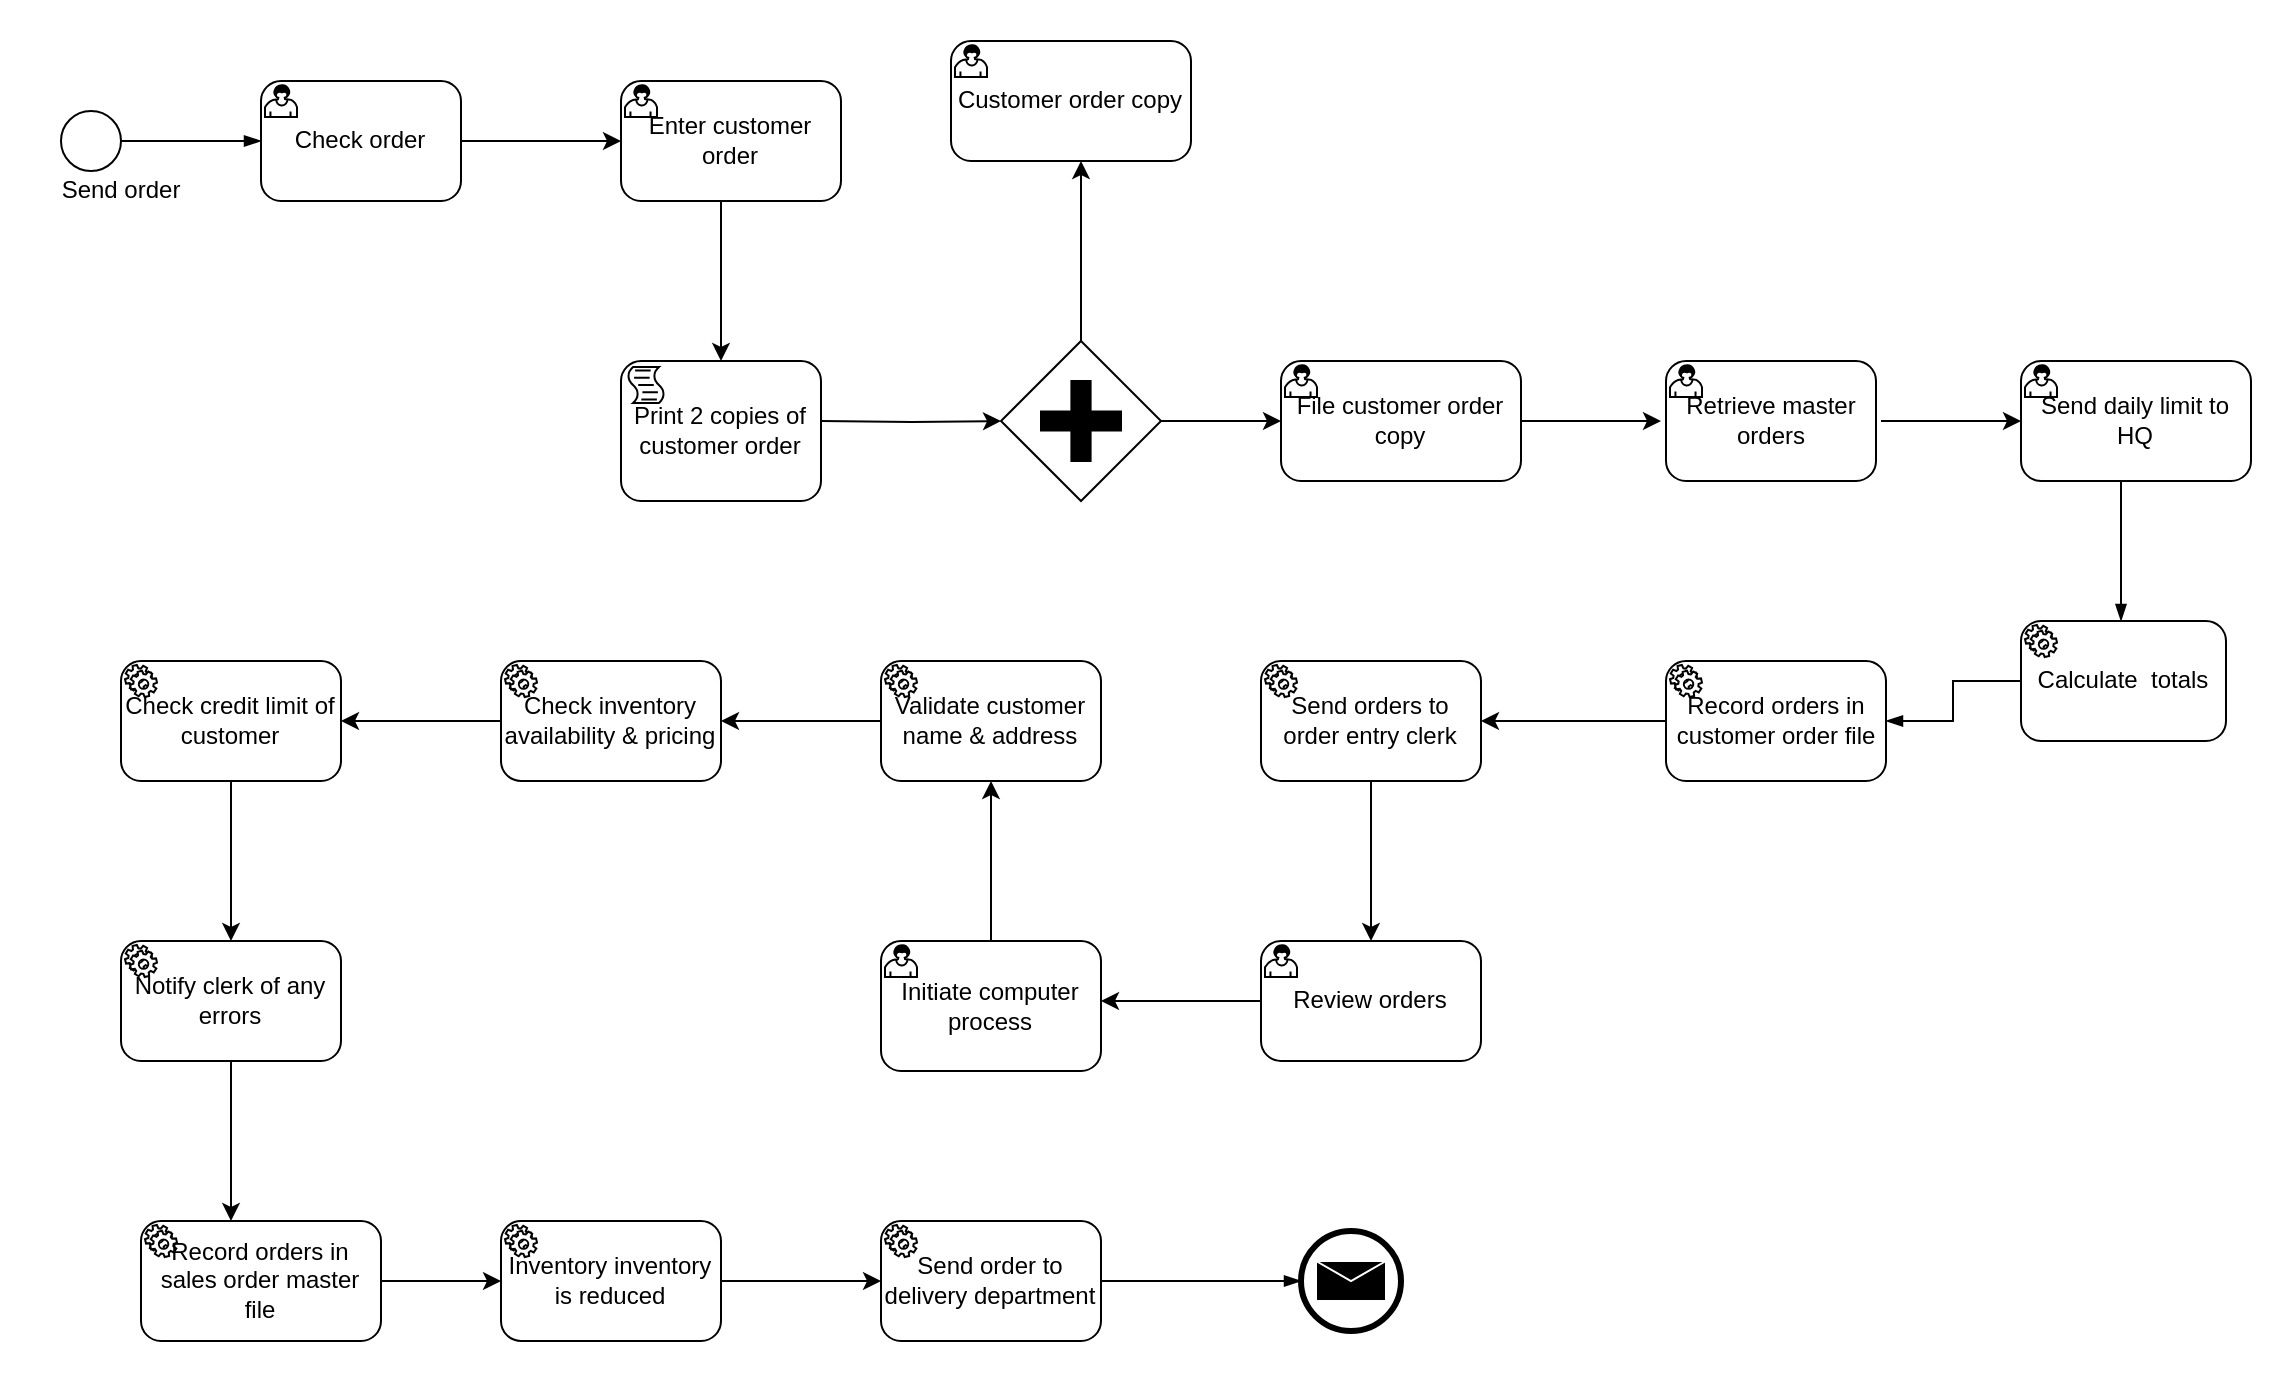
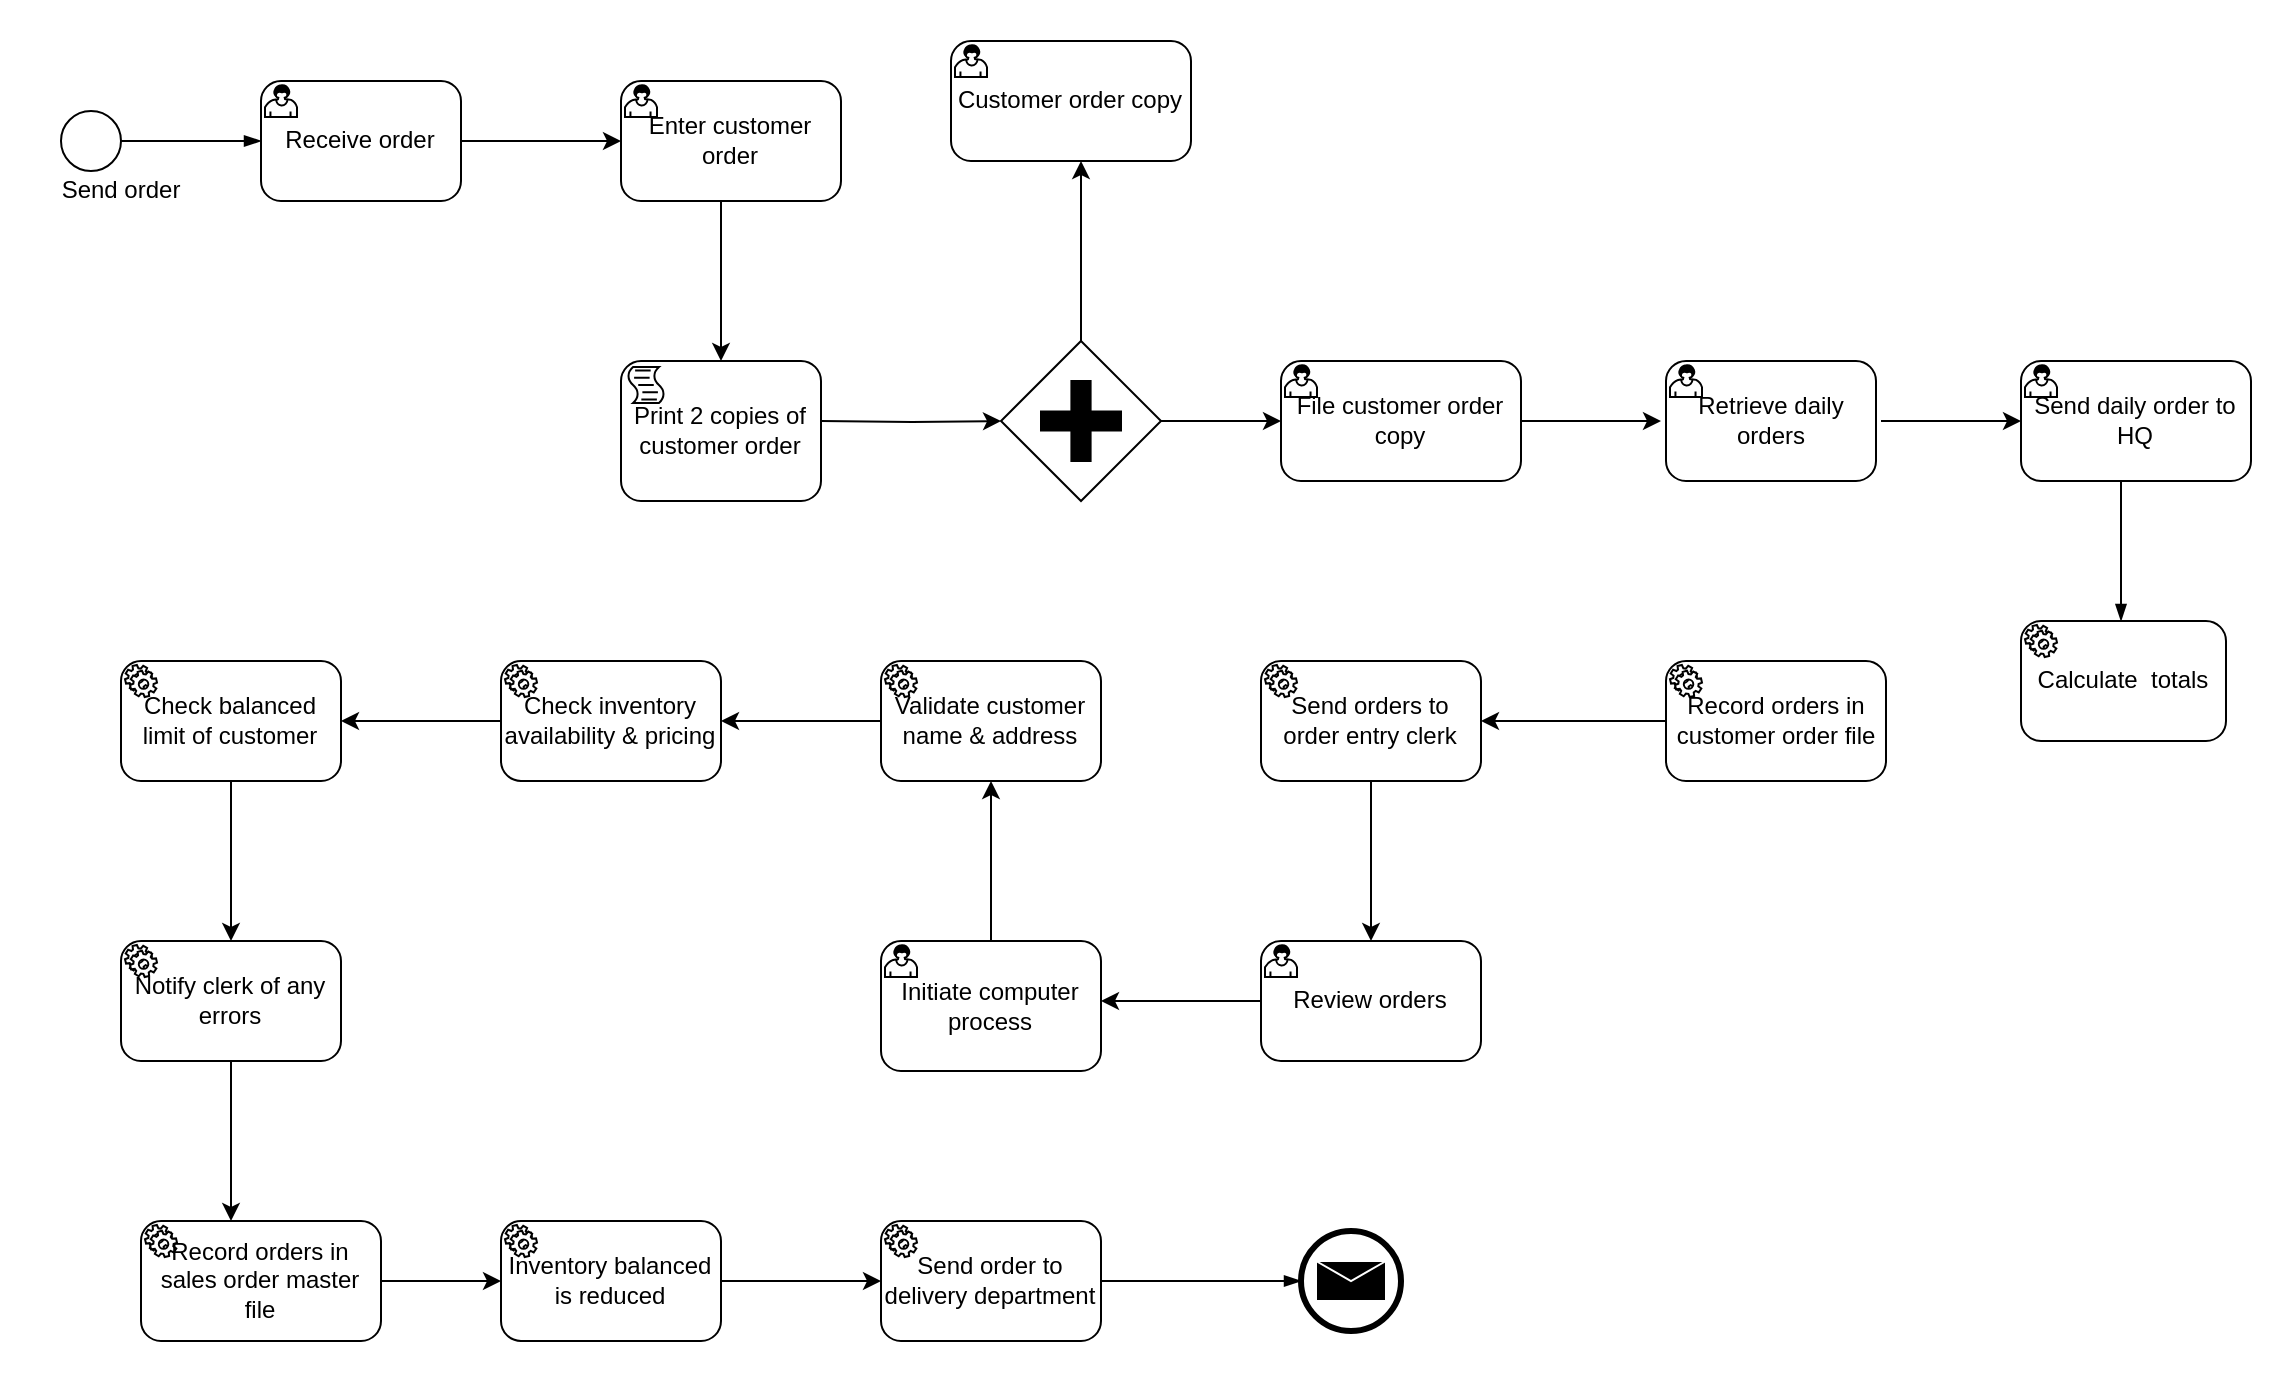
node "Check order": label "Check order" -> "Receive order"
node "Retrieve master orders": label "Retrieve master orders" -> "Retrieve daily orders"
node "Send daily limit to HQ": label "Send daily limit to HQ" -> "Send daily order to HQ"
edge "Calculate totals" -> "Record orders in customer order file": removed
node "Check credit limit of customer": label "Check credit limit of customer" -> "Check balanced limit of customer"
node "Inventory inventory is reduced": label "Inventory inventory is reduced" -> "Inventory balanced is reduced"
